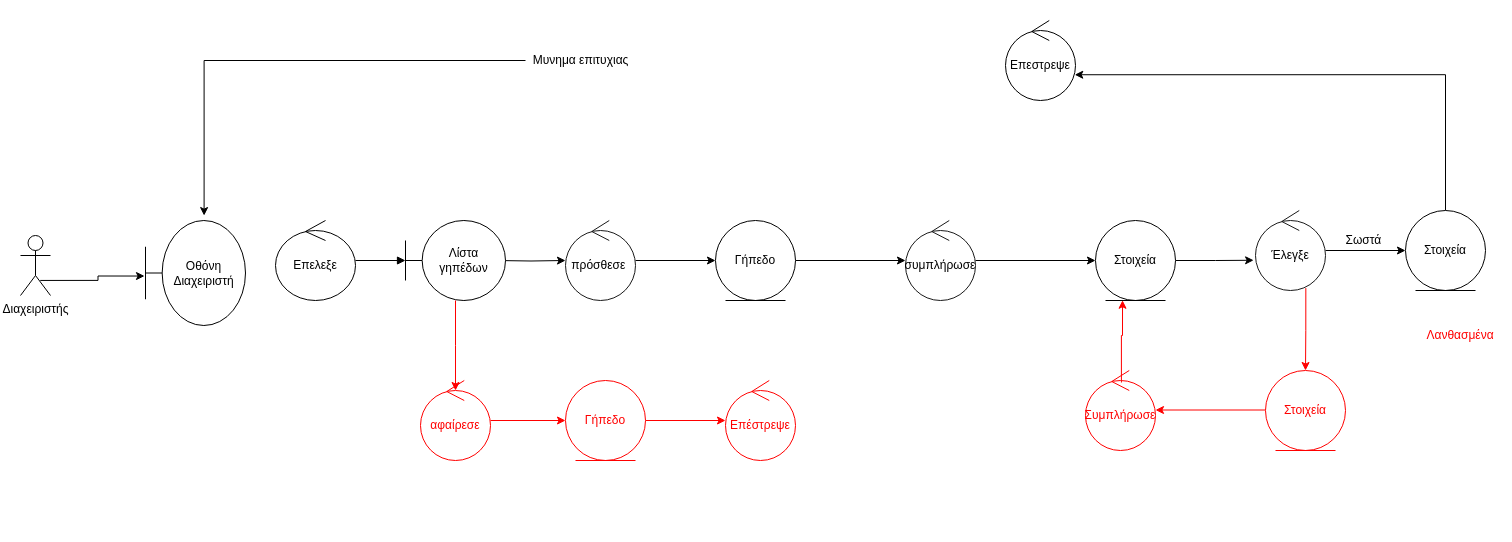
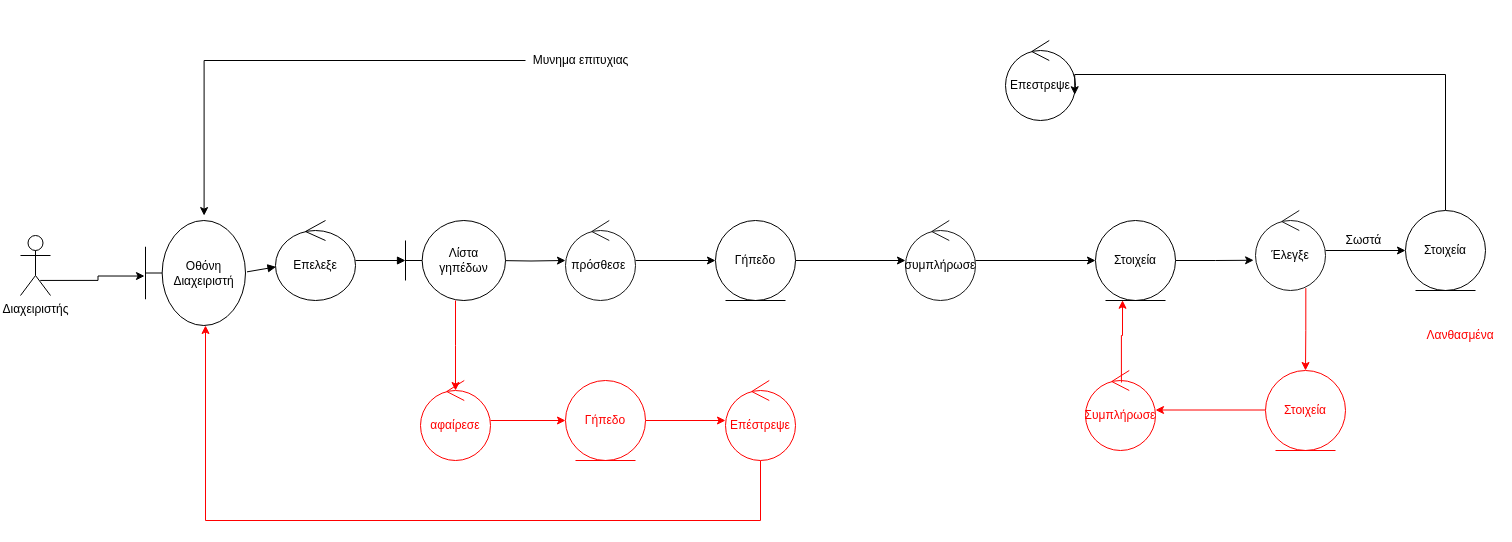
node "Επεστρεψε": moved (1041, 61) -> (1041, 81)
edge "Οθόνη Διαχειριστή" -> "Επελεξε": added
edge "Επέστρεψε" -> "Οθόνη Διαχειριστή": added
